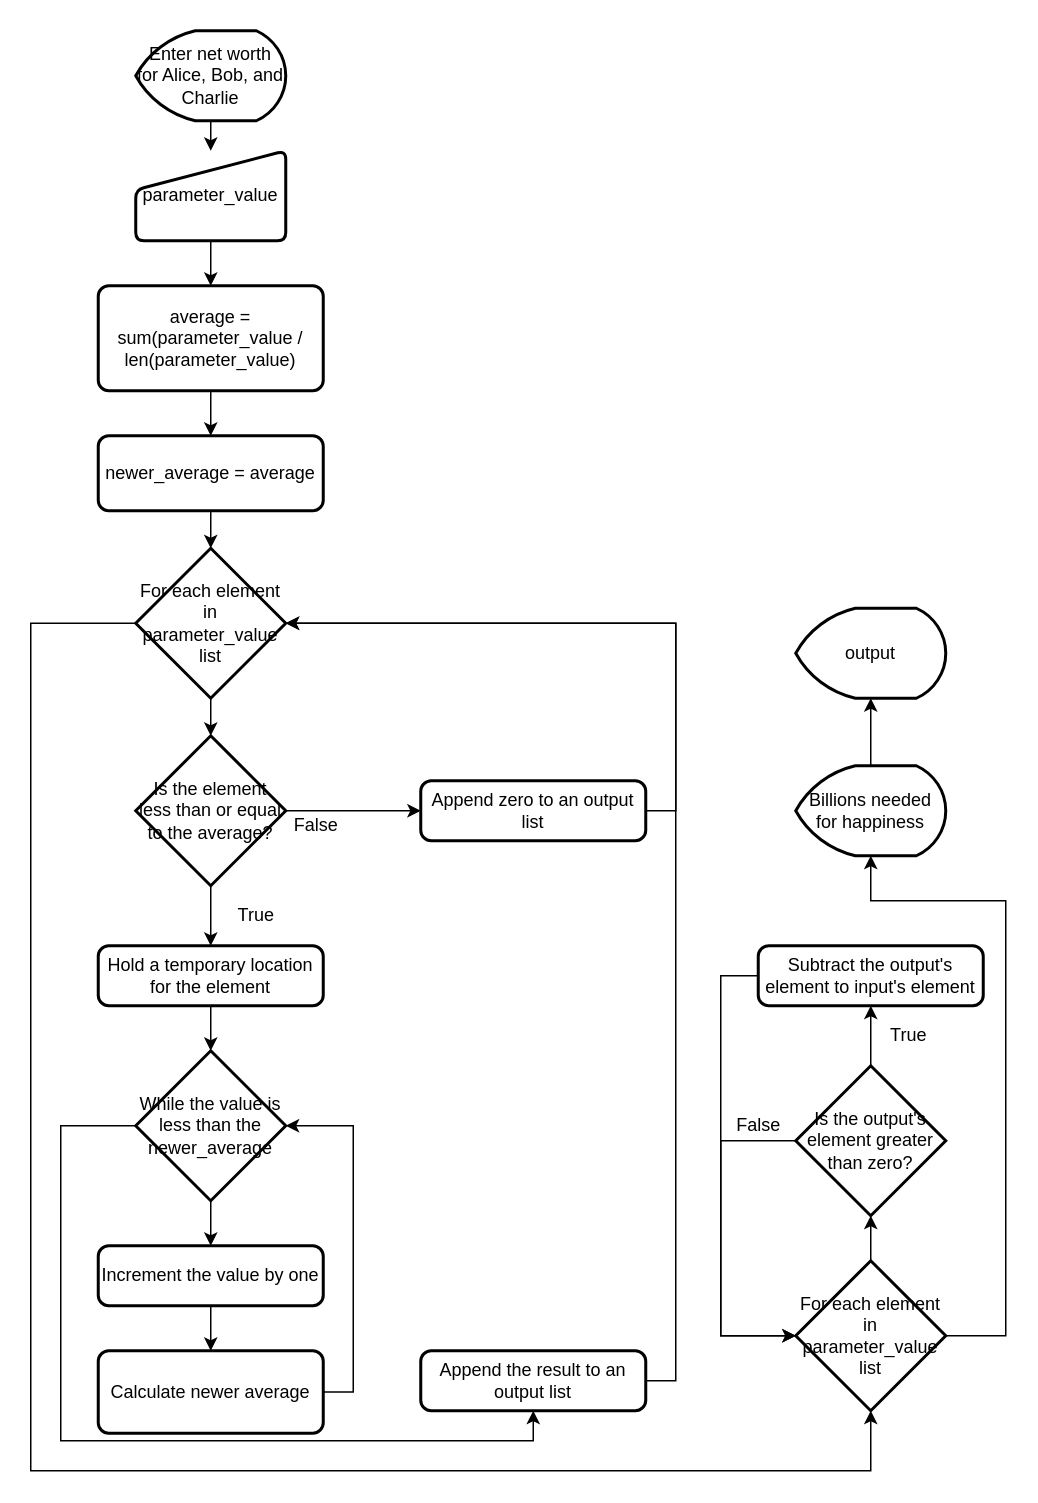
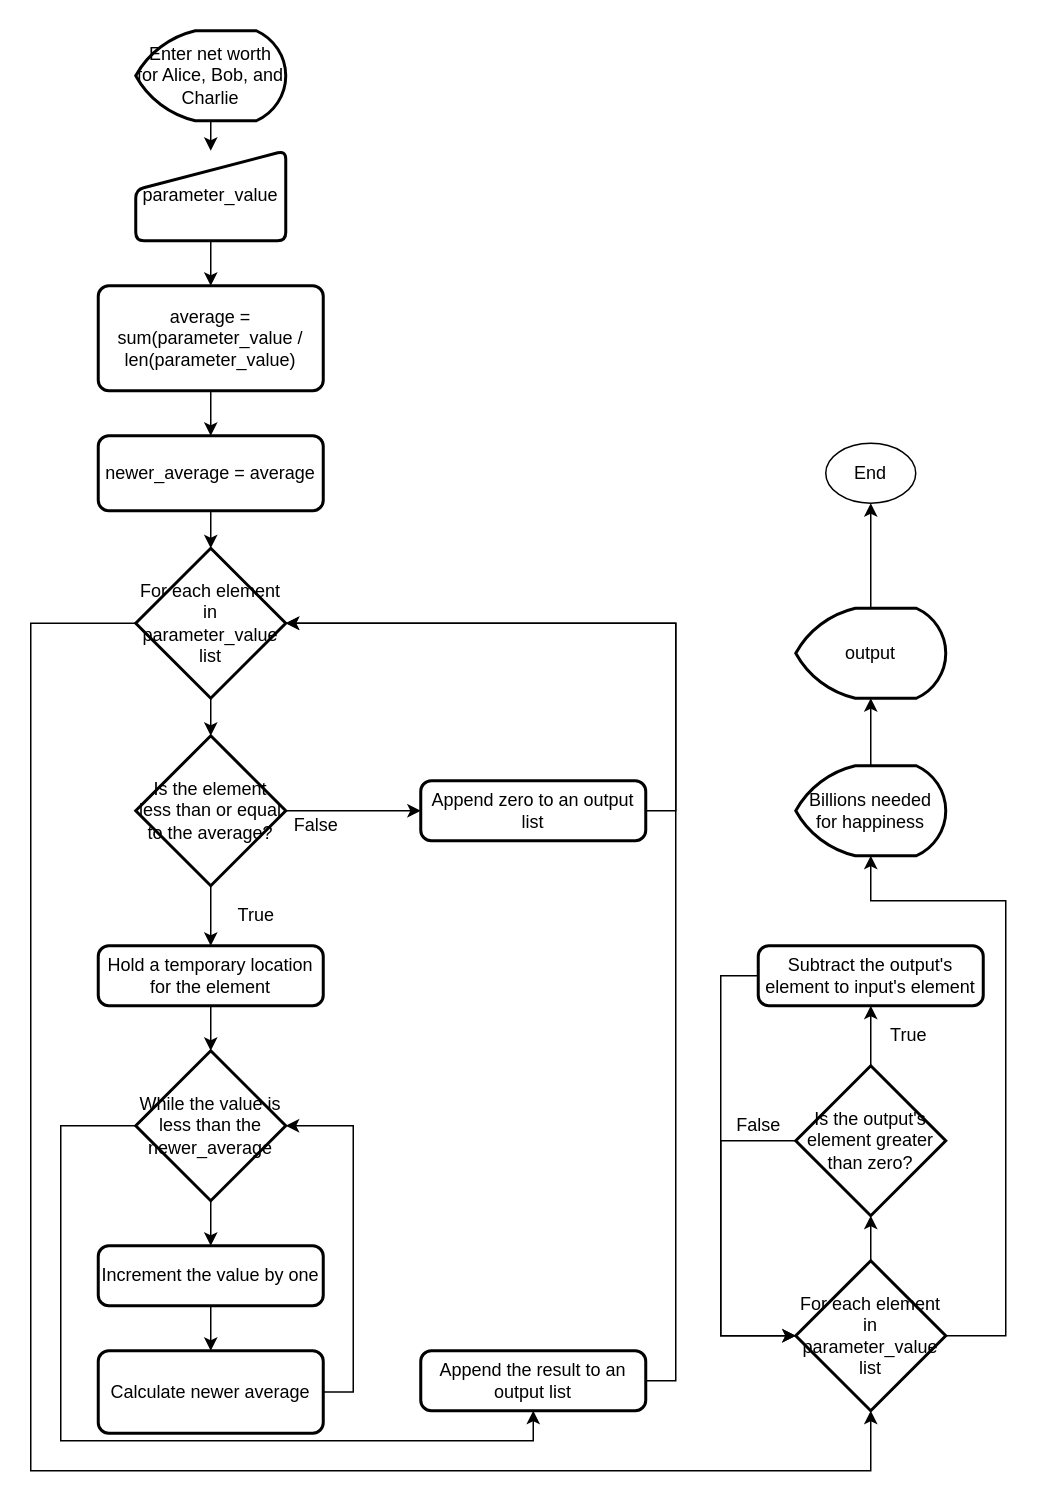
node "End": added
edge "output" -> "End": added
